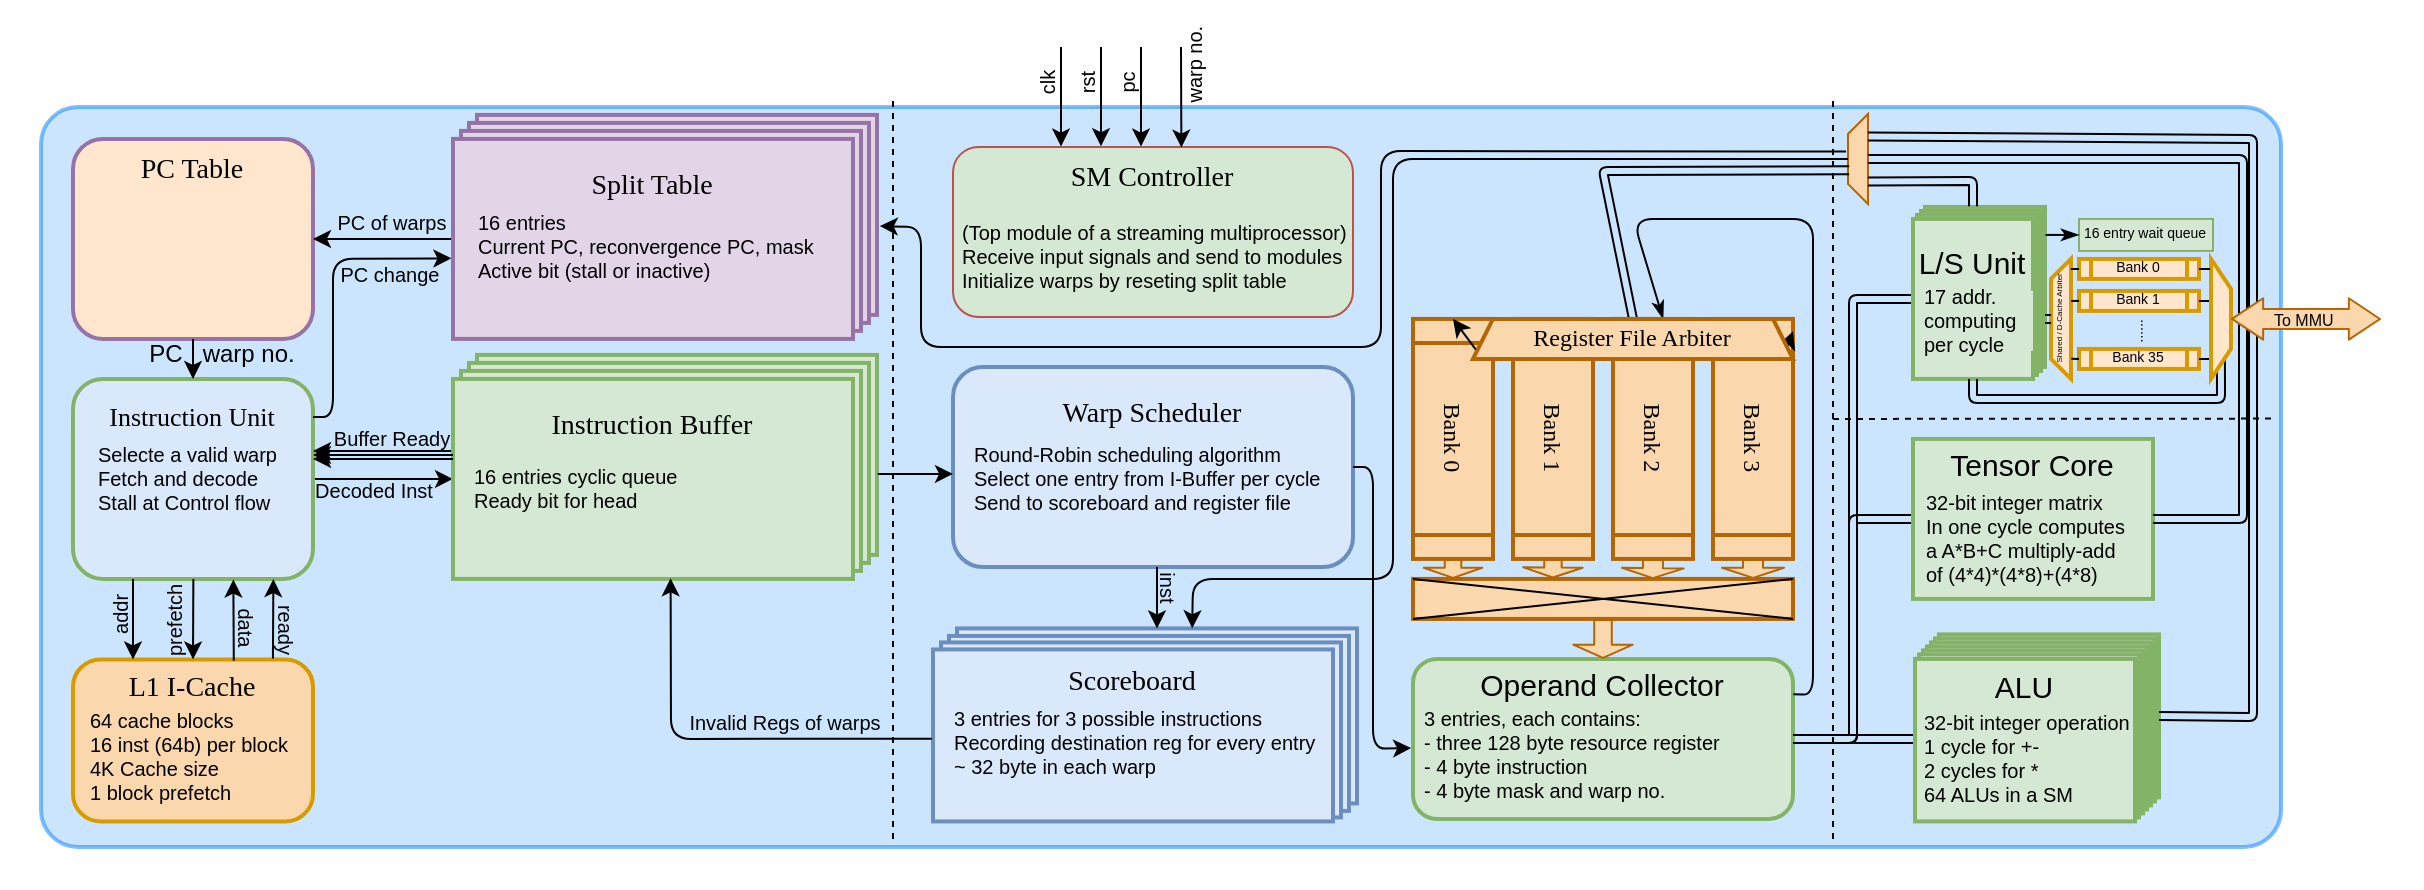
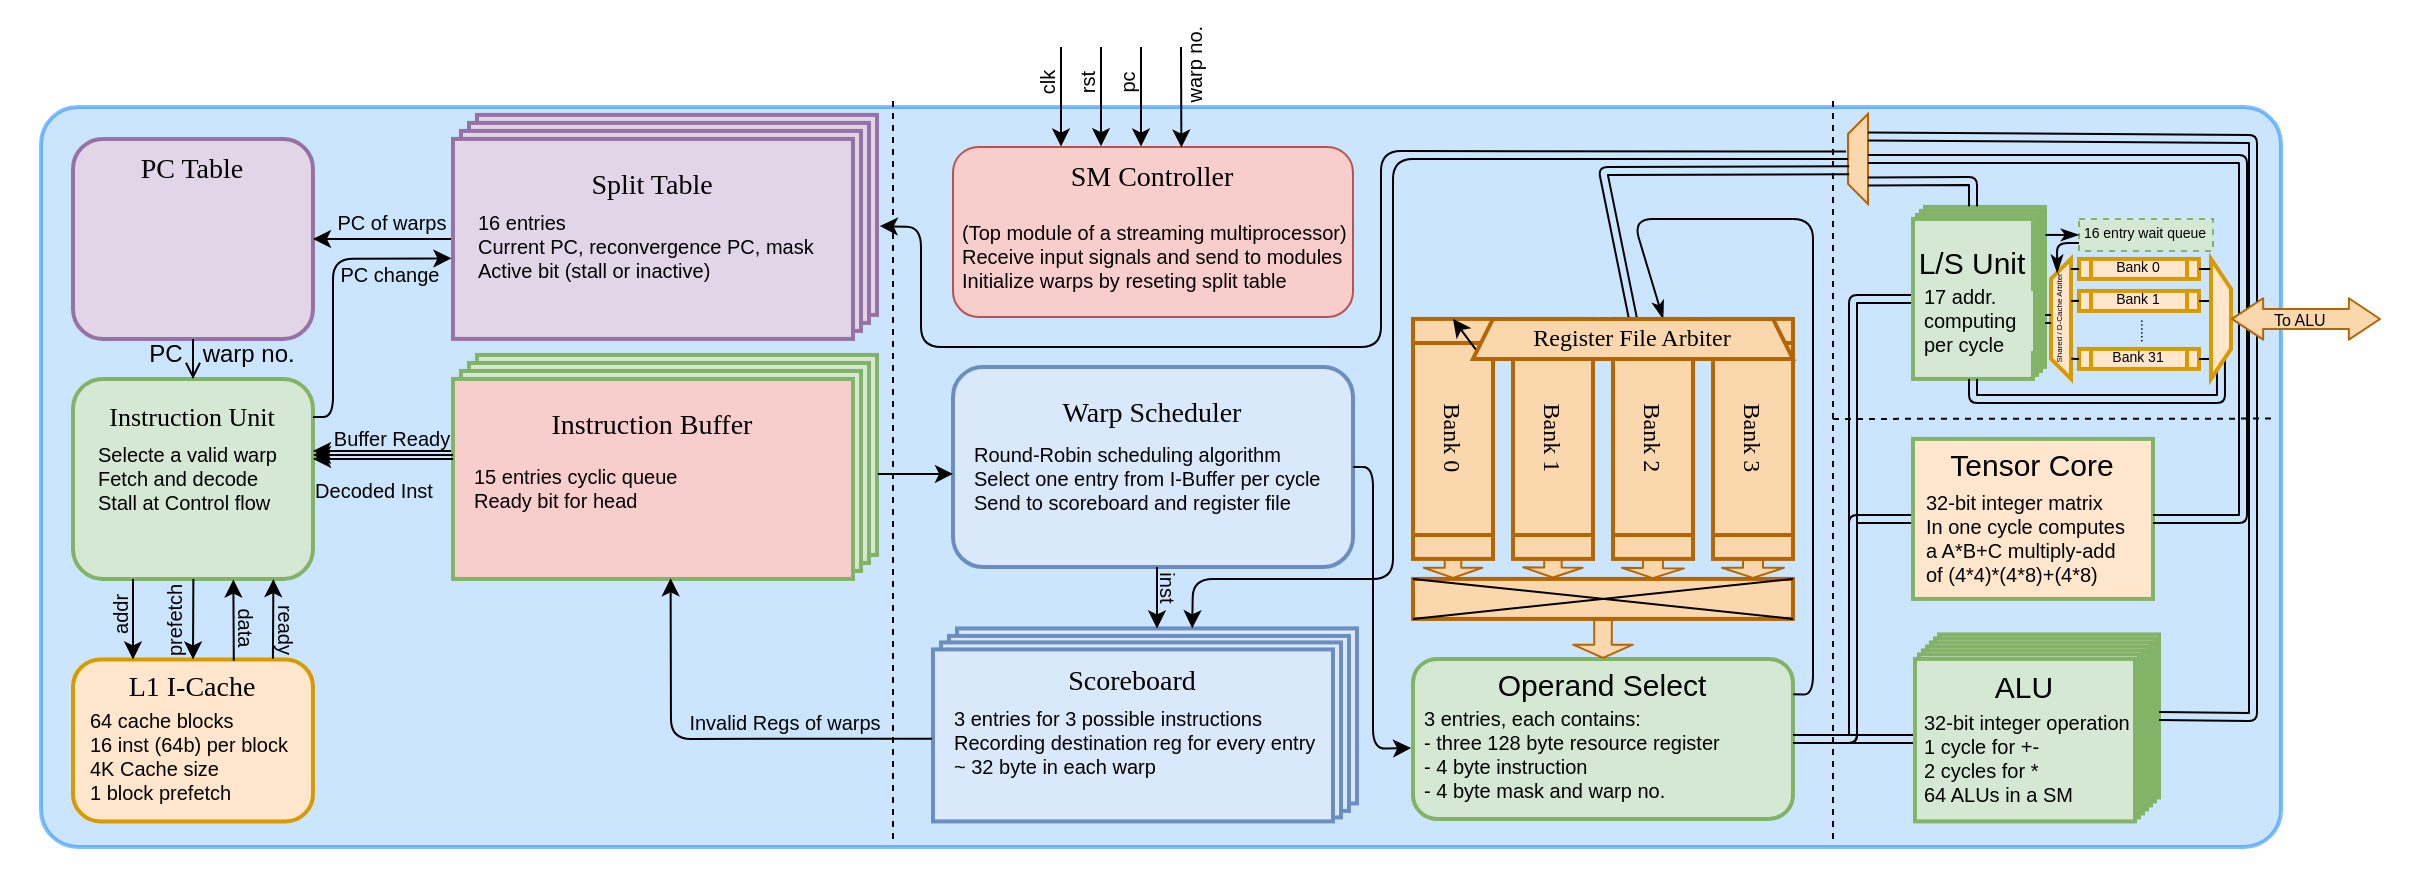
node "SM Controller": fillcolor #d5e8d4 -> #f8cecc
node "16 entry wait queue": style solid -> dashed
node "PC Table": fillcolor #ffe6cc -> #e1d5e7
edge "16 entry wait queue" -> "Shared / D-Cache Arbiter": added
node "To MMU": label "To MMU" -> "To ALU"
edge "Register File Arbiter" -> "Bank 3": removed
node "Bank 35": label "Bank 35" -> "Bank 31"
edge "PC Table" -> "Instruction Unit": arrowhead classic -> open
node "Instruction Unit": fillcolor #dae8fc -> #d5e8d4
edge "Instruction Unit" -> "Instruction Buffer": removed
node "Instruction Buffer": fillcolor #d5e8d4 -> #f8cecc
node "16 entries cyclic queue Ready bit for head": label "16 entries cyclic queue Ready bit for head" -> "15 entries cyclic queue Ready bit for head"
node "Tensor Core": fillcolor #d5e8d4 -> #ffe6cc
node "Operand Collector": label "Operand Collector" -> "Operand Select"
node "L1 I-Cache": fillcolor #fad7ac -> #ffe6cc
